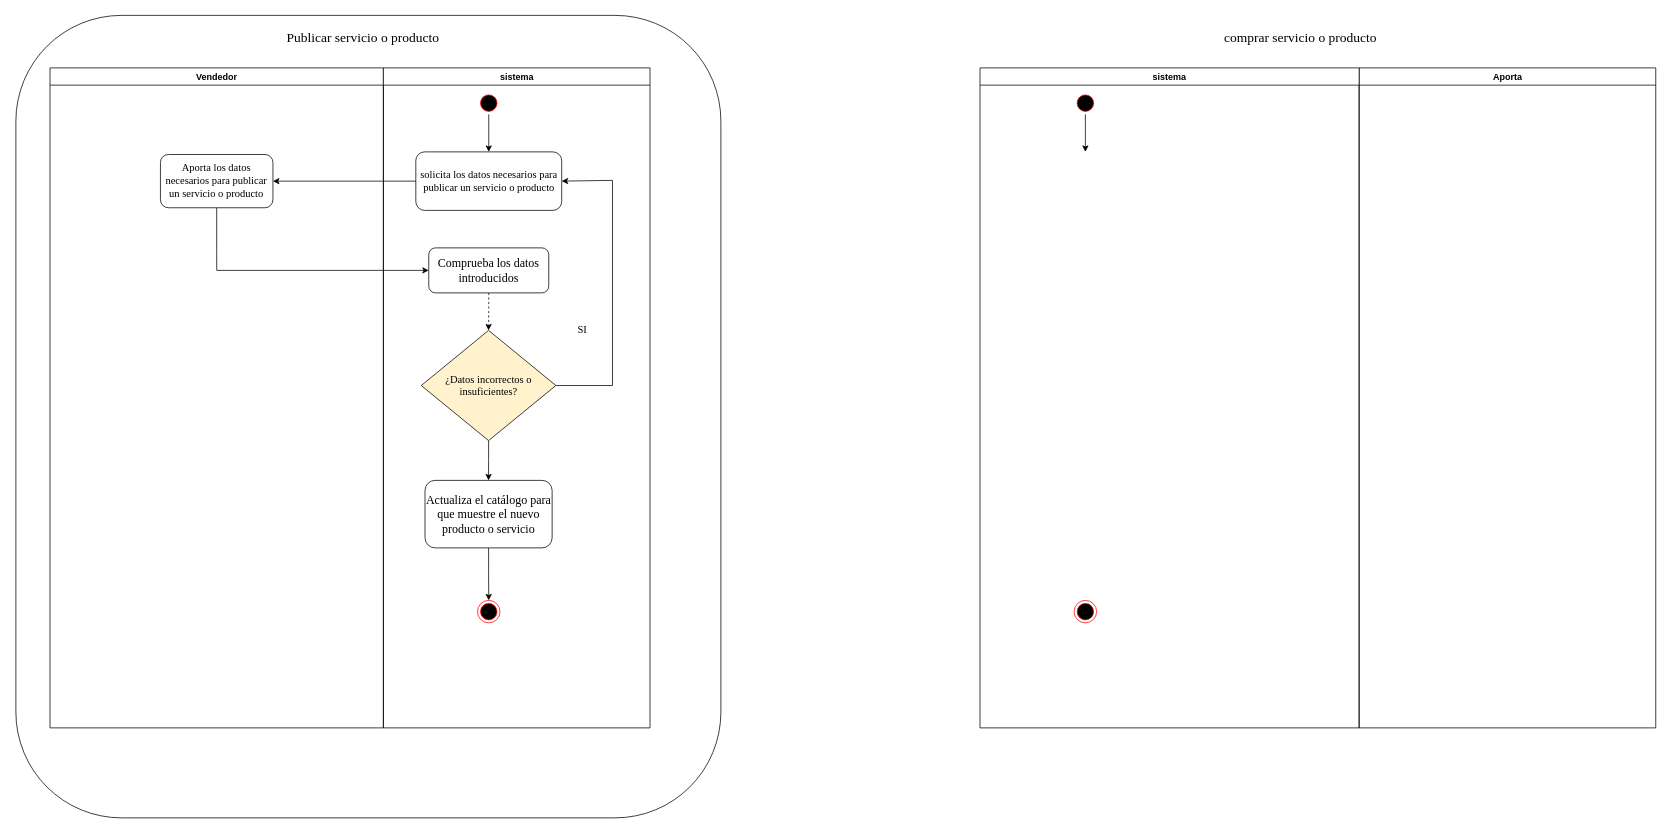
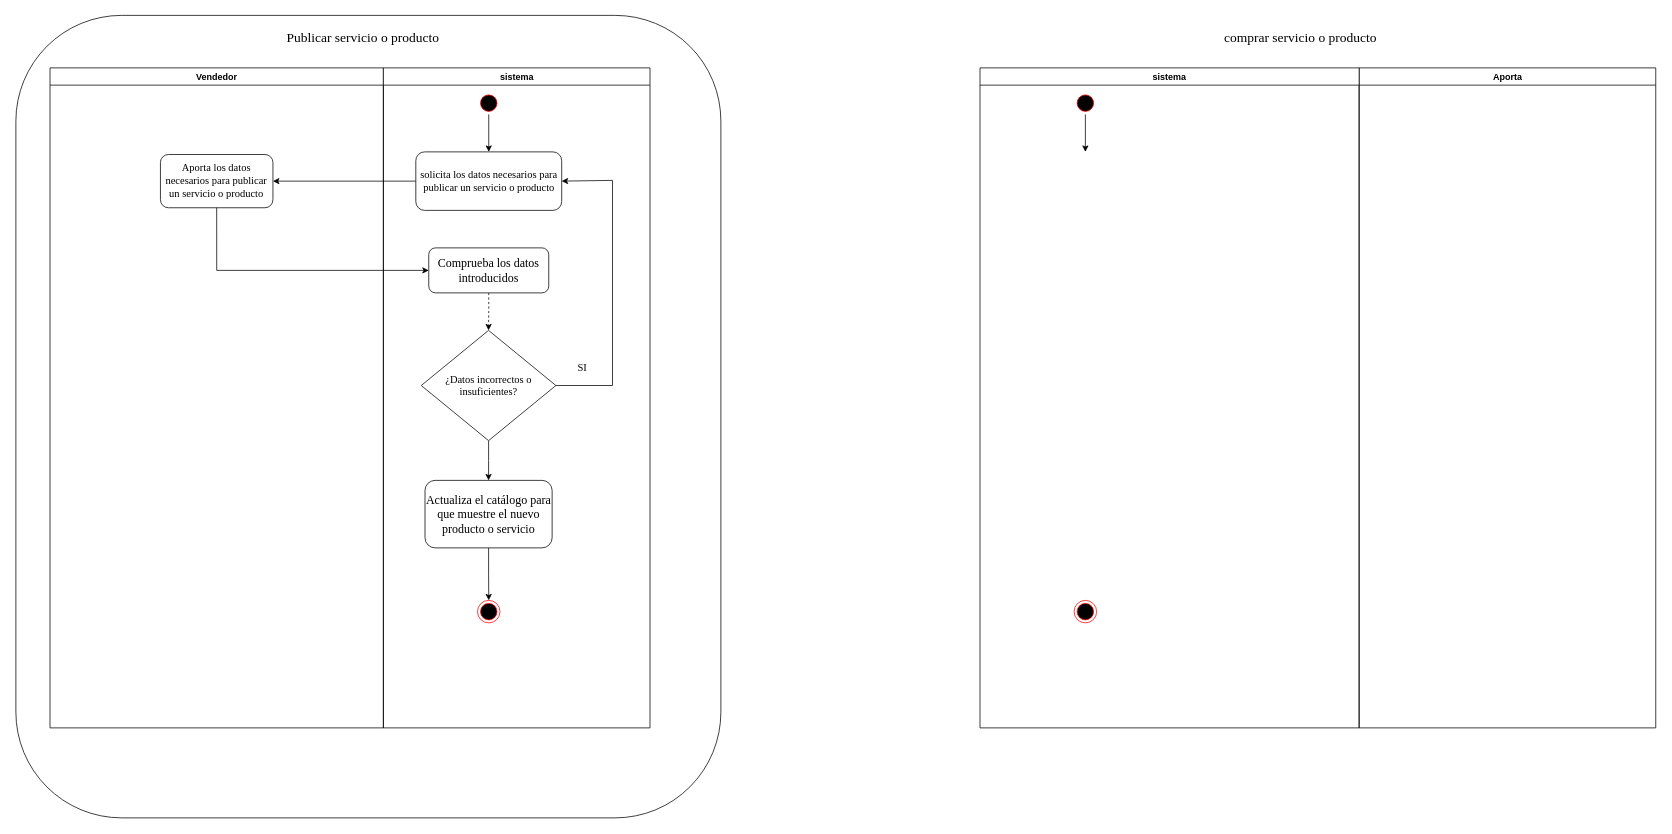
node "SI": moved (582, 330) -> (582, 368)
node "¿Datos incorrectos o insuficientes?": fillcolor #fff2cc -> #ffffff
